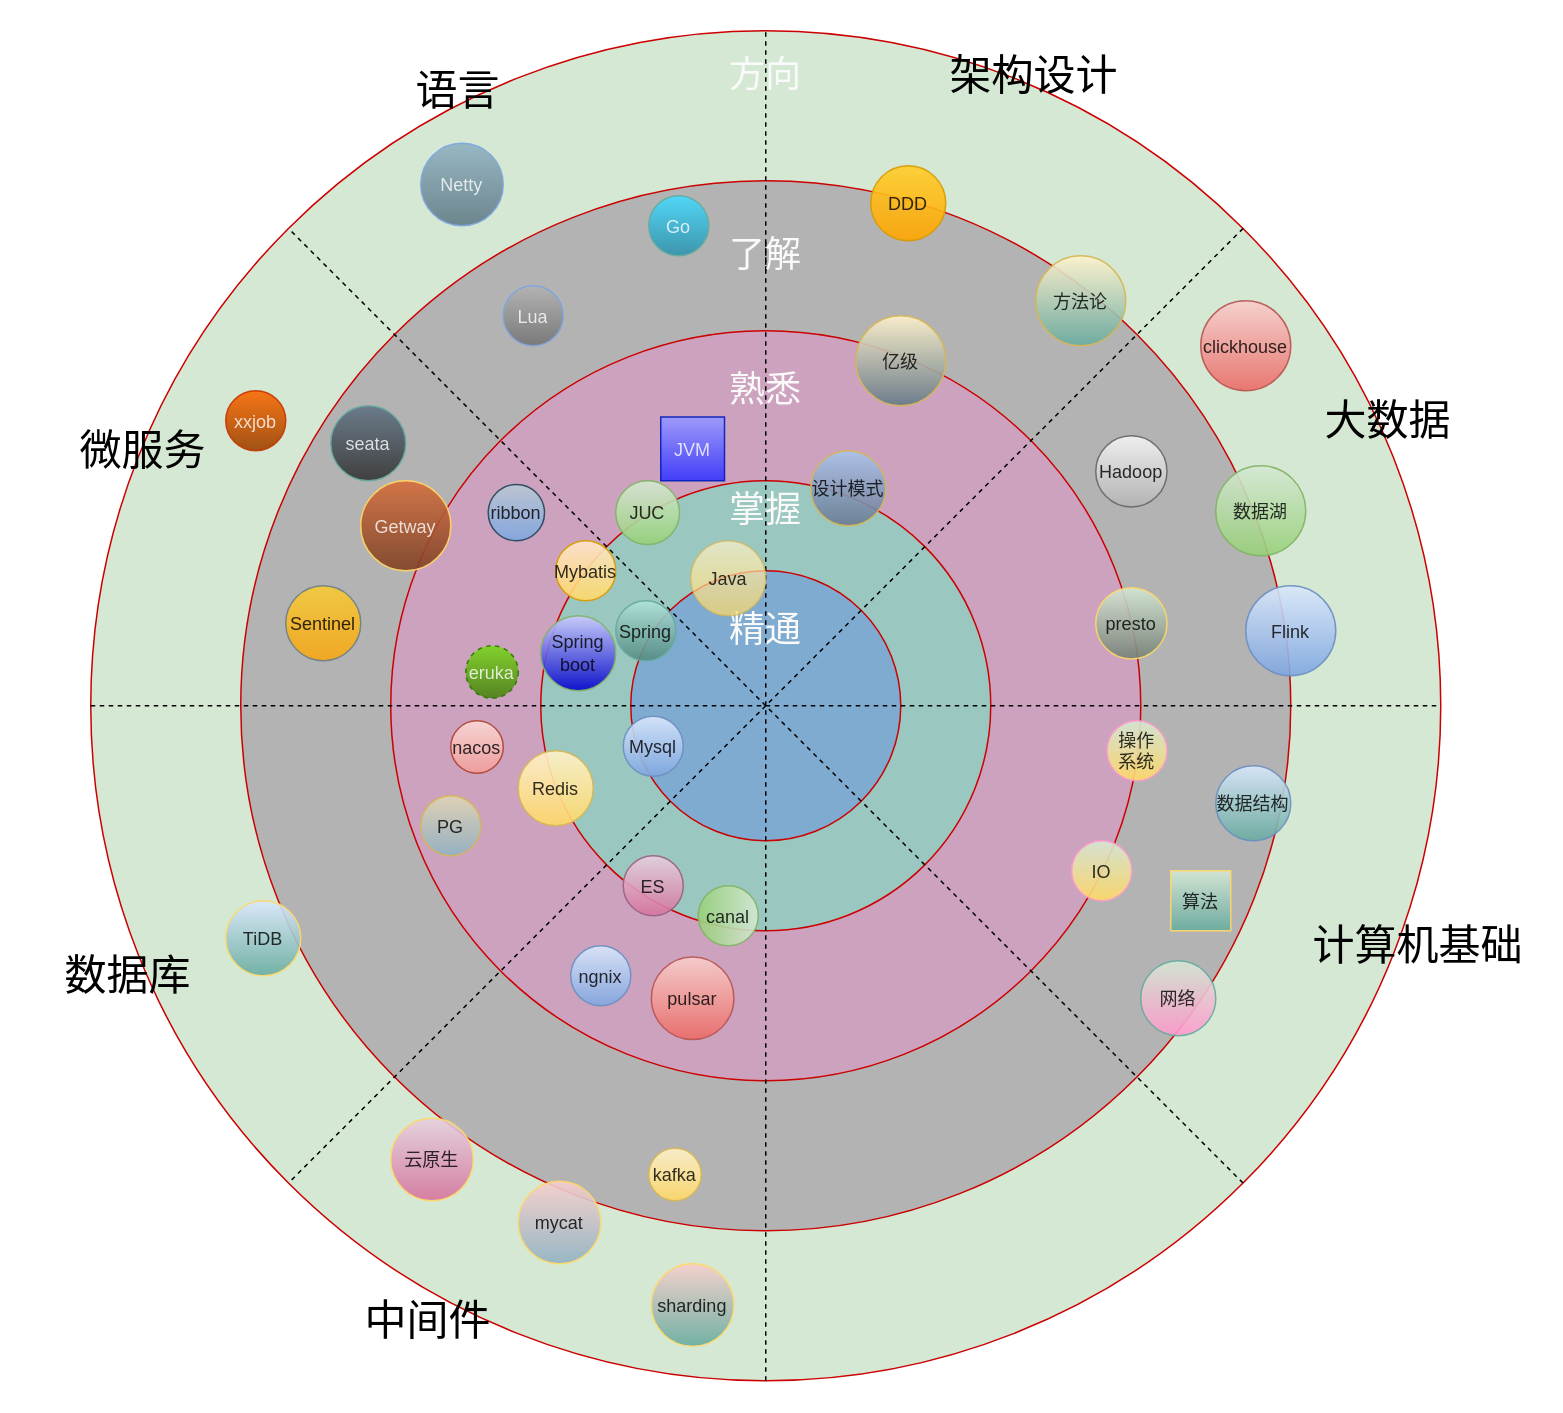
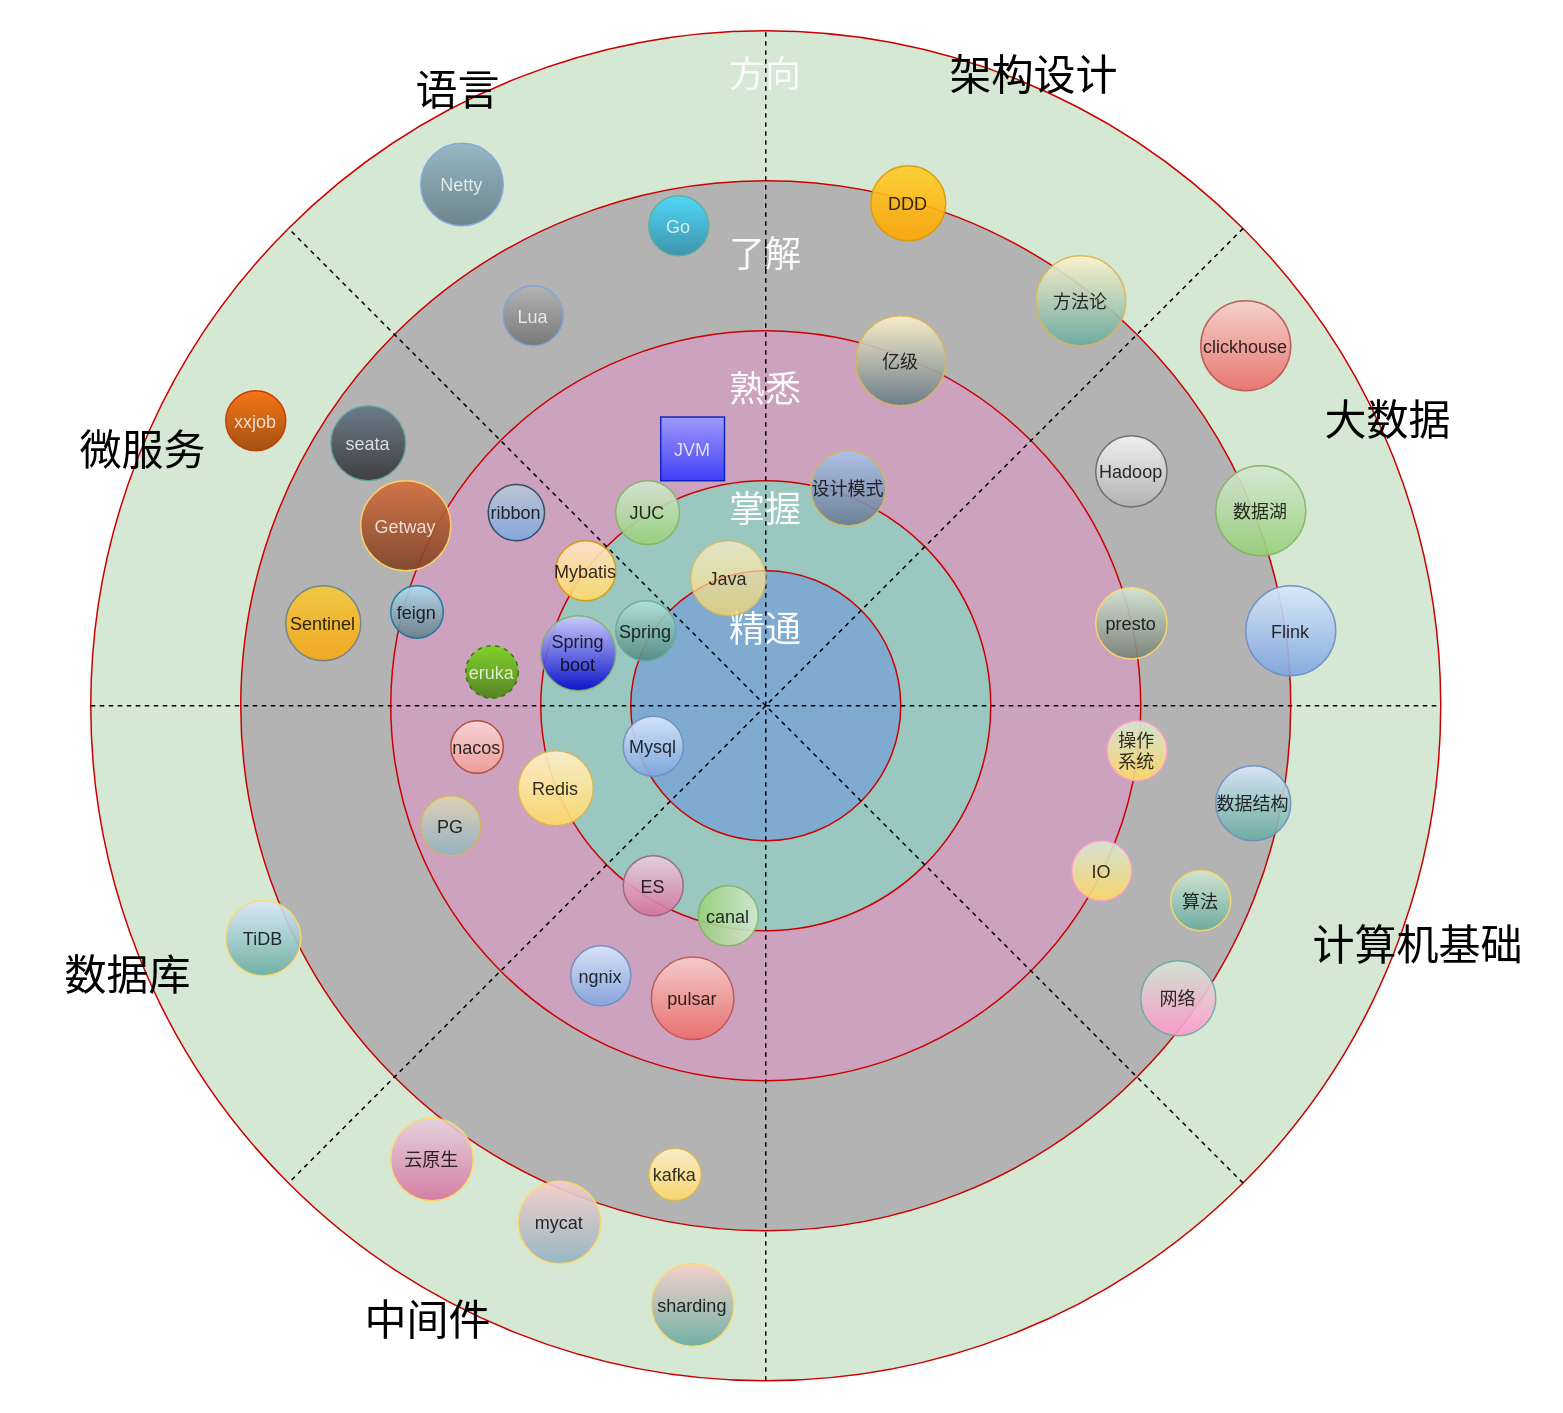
node "feign": added
node "算法": shape rectangle -> ellipse
